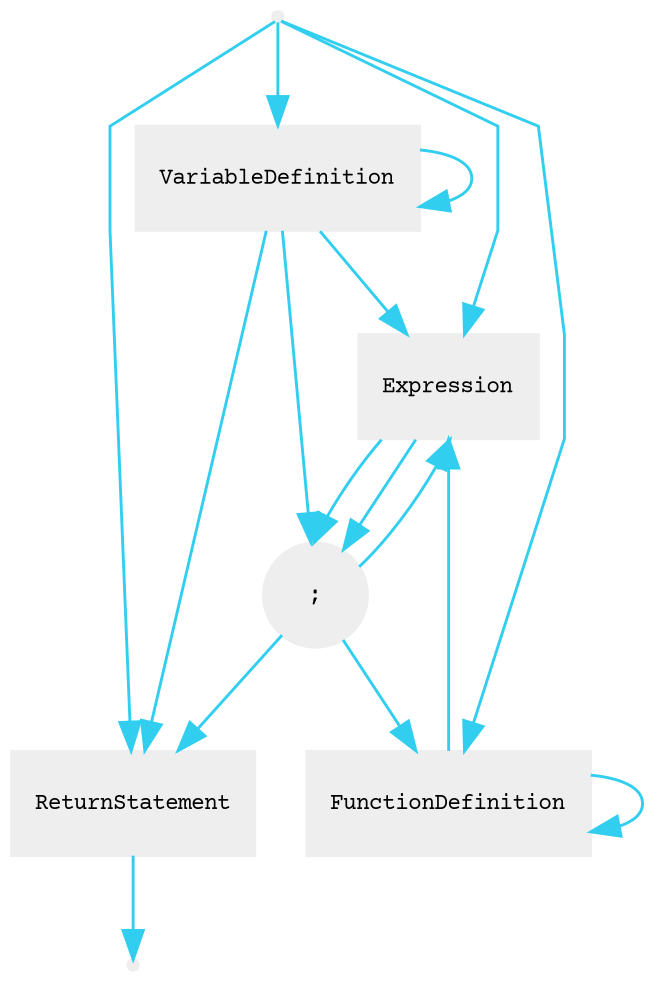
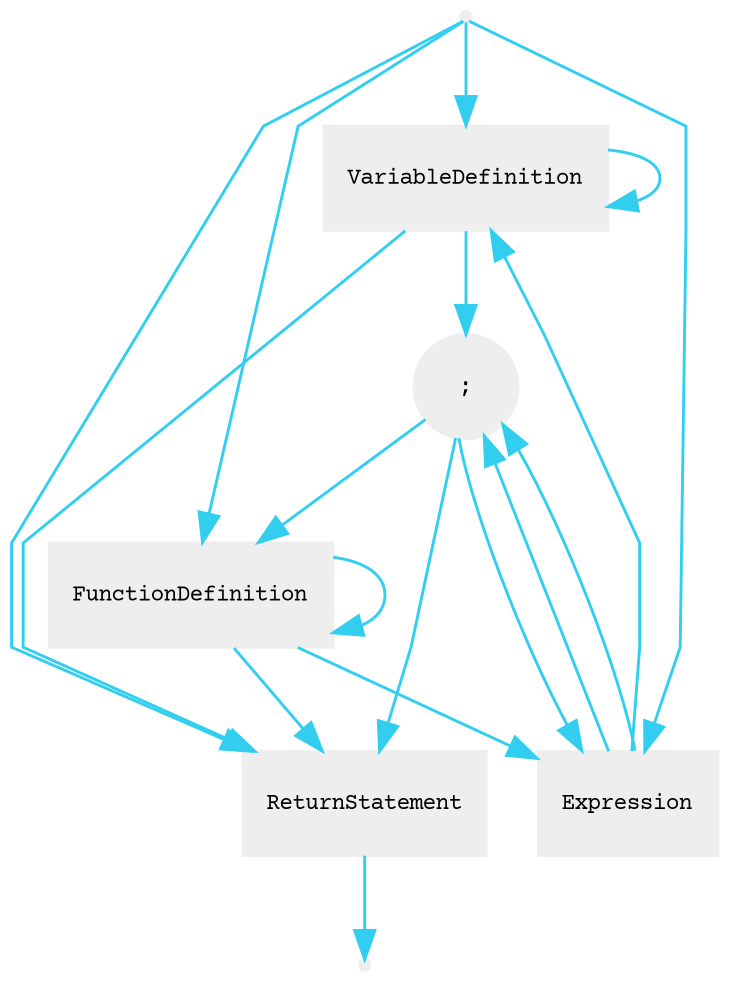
edge "VariableDefinition" -> "Expression": reversed
edge "FunctionDefinition" -> "ReturnStatement": added
